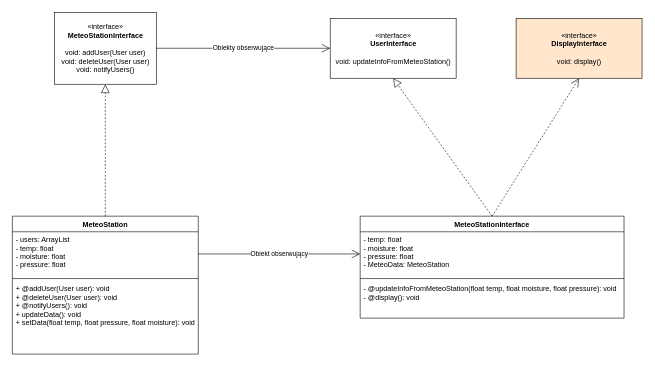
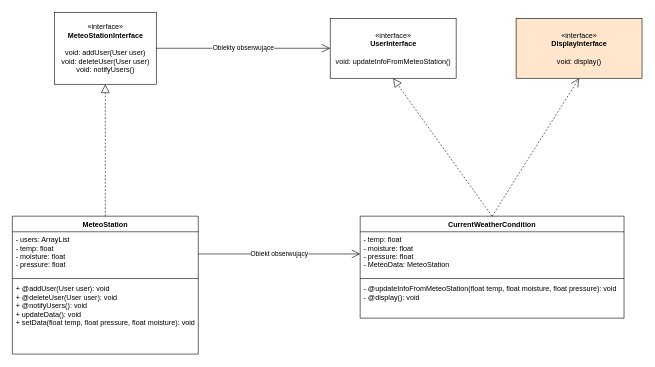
node "MeteoStationInterface": label "MeteoStationInterface" -> "CurrentWeatherCondition"
